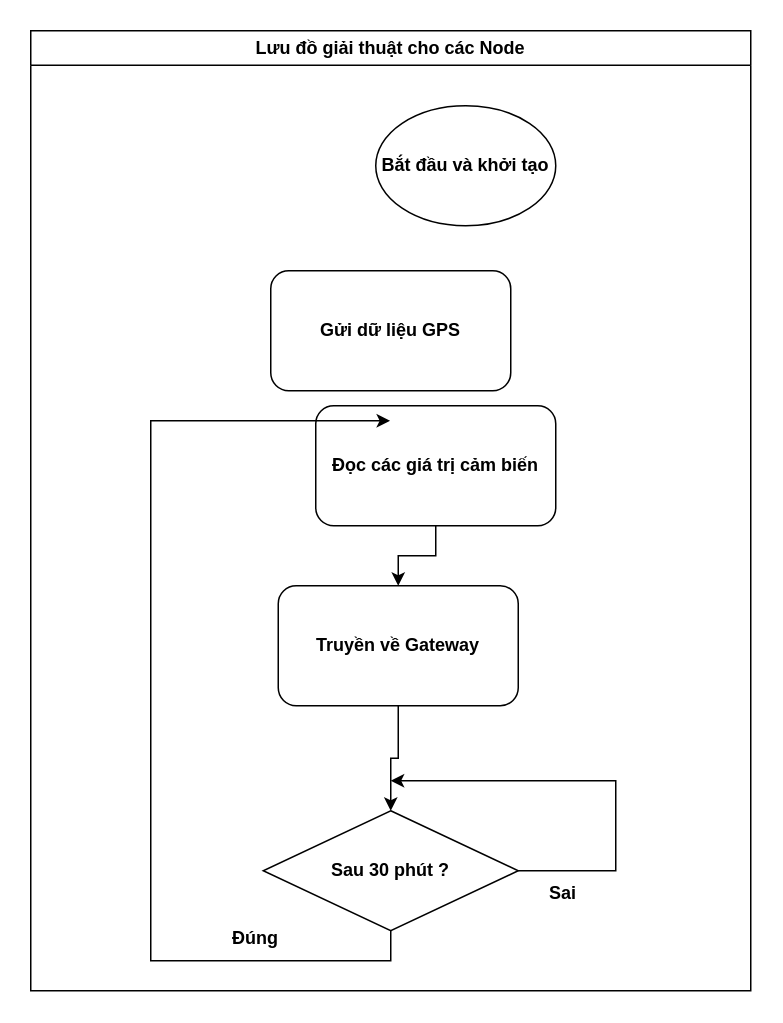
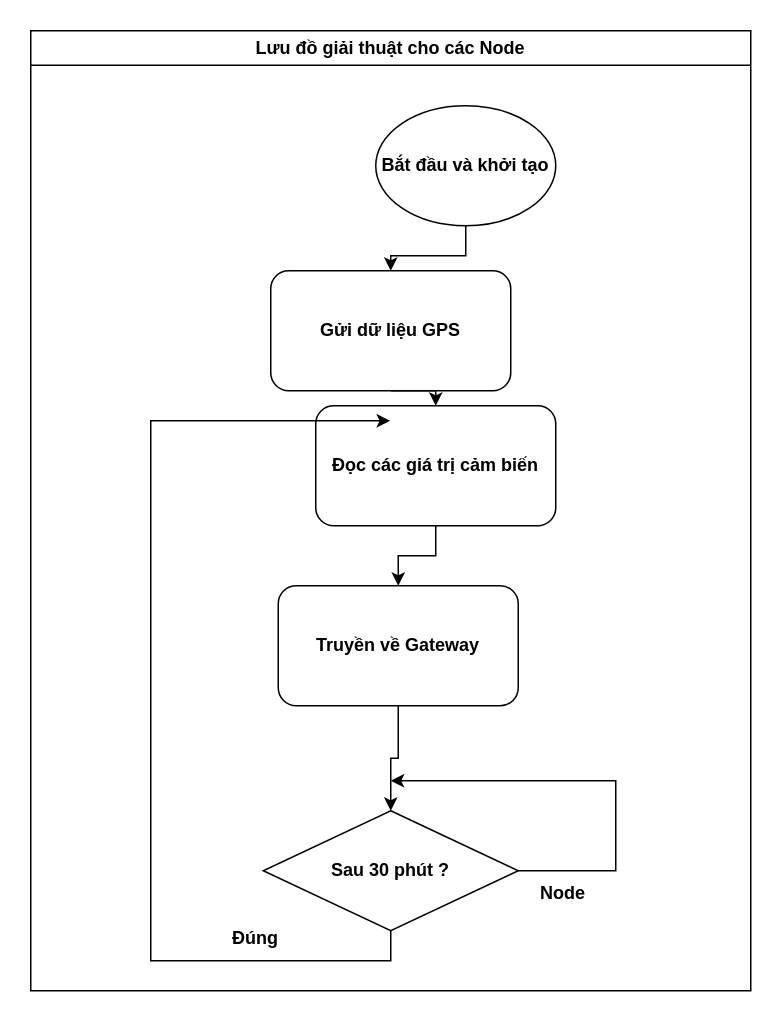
edge "Bắt đầu và khởi tạo" -> "Gửi dữ liệu GPS": added
edge "Gửi dữ liệu GPS" -> "Đọc các giá trị cảm biến": added
node "Sai": label "Sai" -> "Node"
